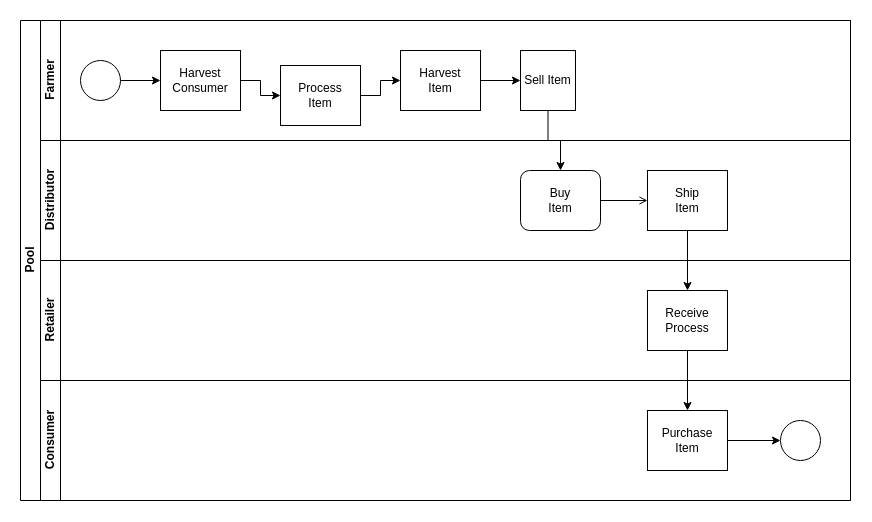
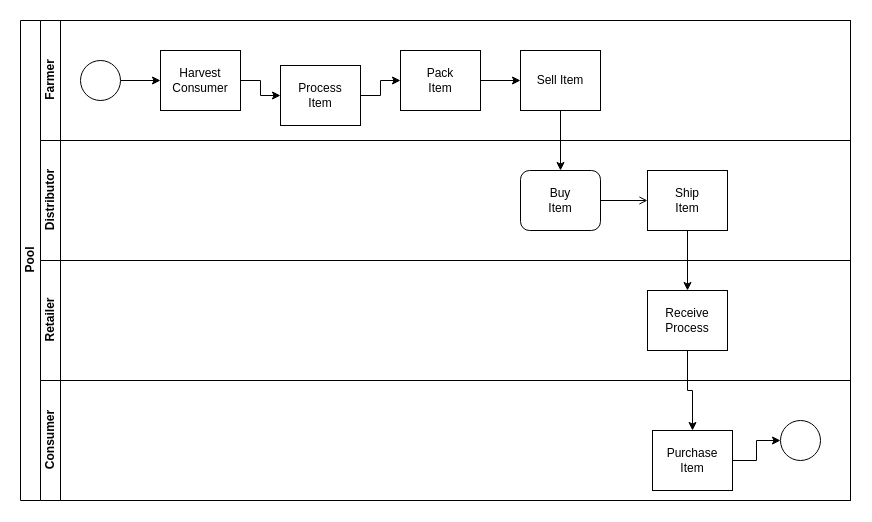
node "Harvest Item": label "Harvest Item" -> "Pack Item"
node "Sell Item": size 55x60 -> 80x60
node "Purchase Item": moved (688, 441) -> (693, 461)
